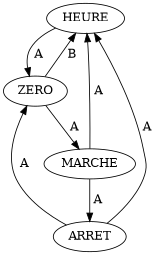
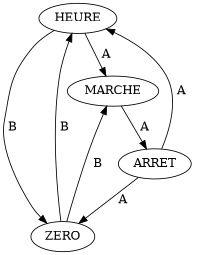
edge "HEURE" -> "ZERO": label " A  " -> " B  "
edge "MARCHE" -> "HEURE": reversed
edge "ZERO" -> "MARCHE": label " A  " -> " B  "
